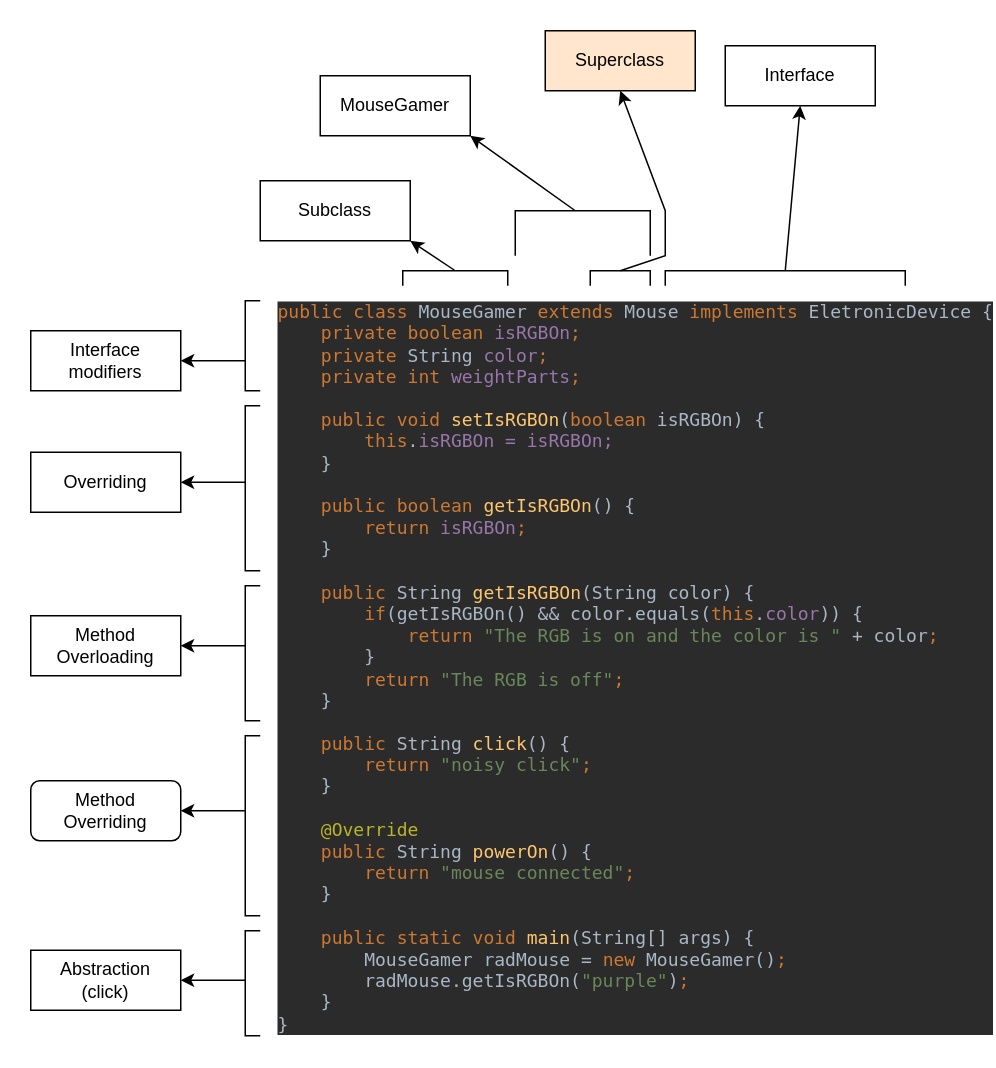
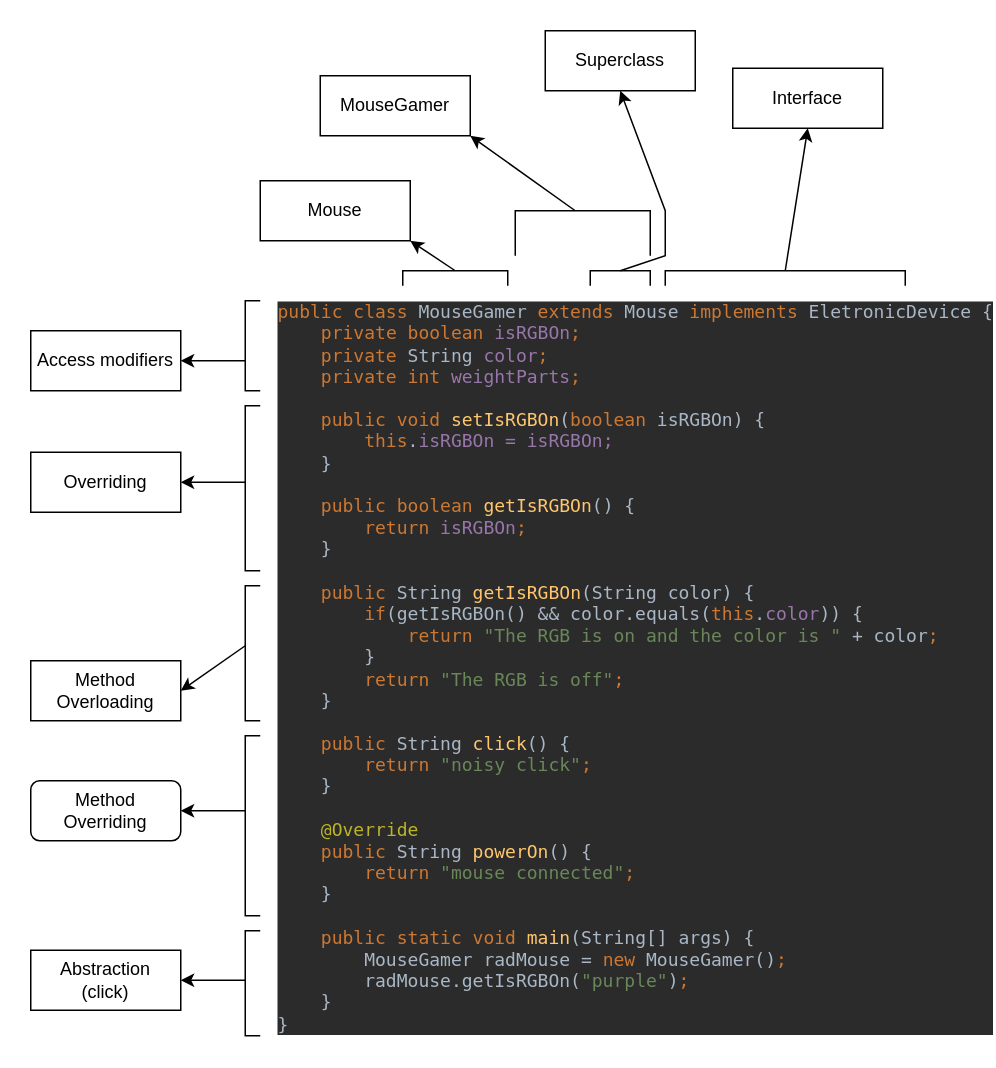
node "Superclass": fillcolor #ffe6cc -> #ffffff
node "Interface": moved (800, 76) -> (808, 98)
node "Subclass": label "Subclass" -> "Mouse"
node "Interface modifiers": label "Interface modifiers" -> "Access modifiers"
node "Method Overloading": moved (106, 646) -> (106, 691)
